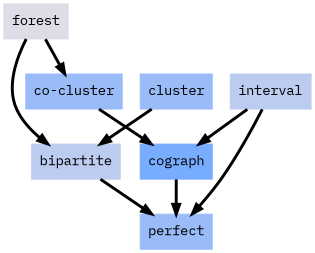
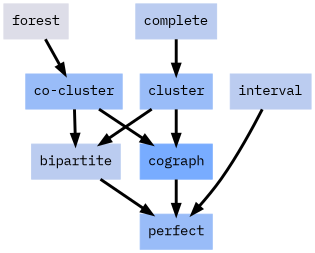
node "complete": added
edge "forest" -> "bipartite": now "co-cluster" -> "bipartite"
edge "interval" -> "cograph": now "cluster" -> "cograph"
